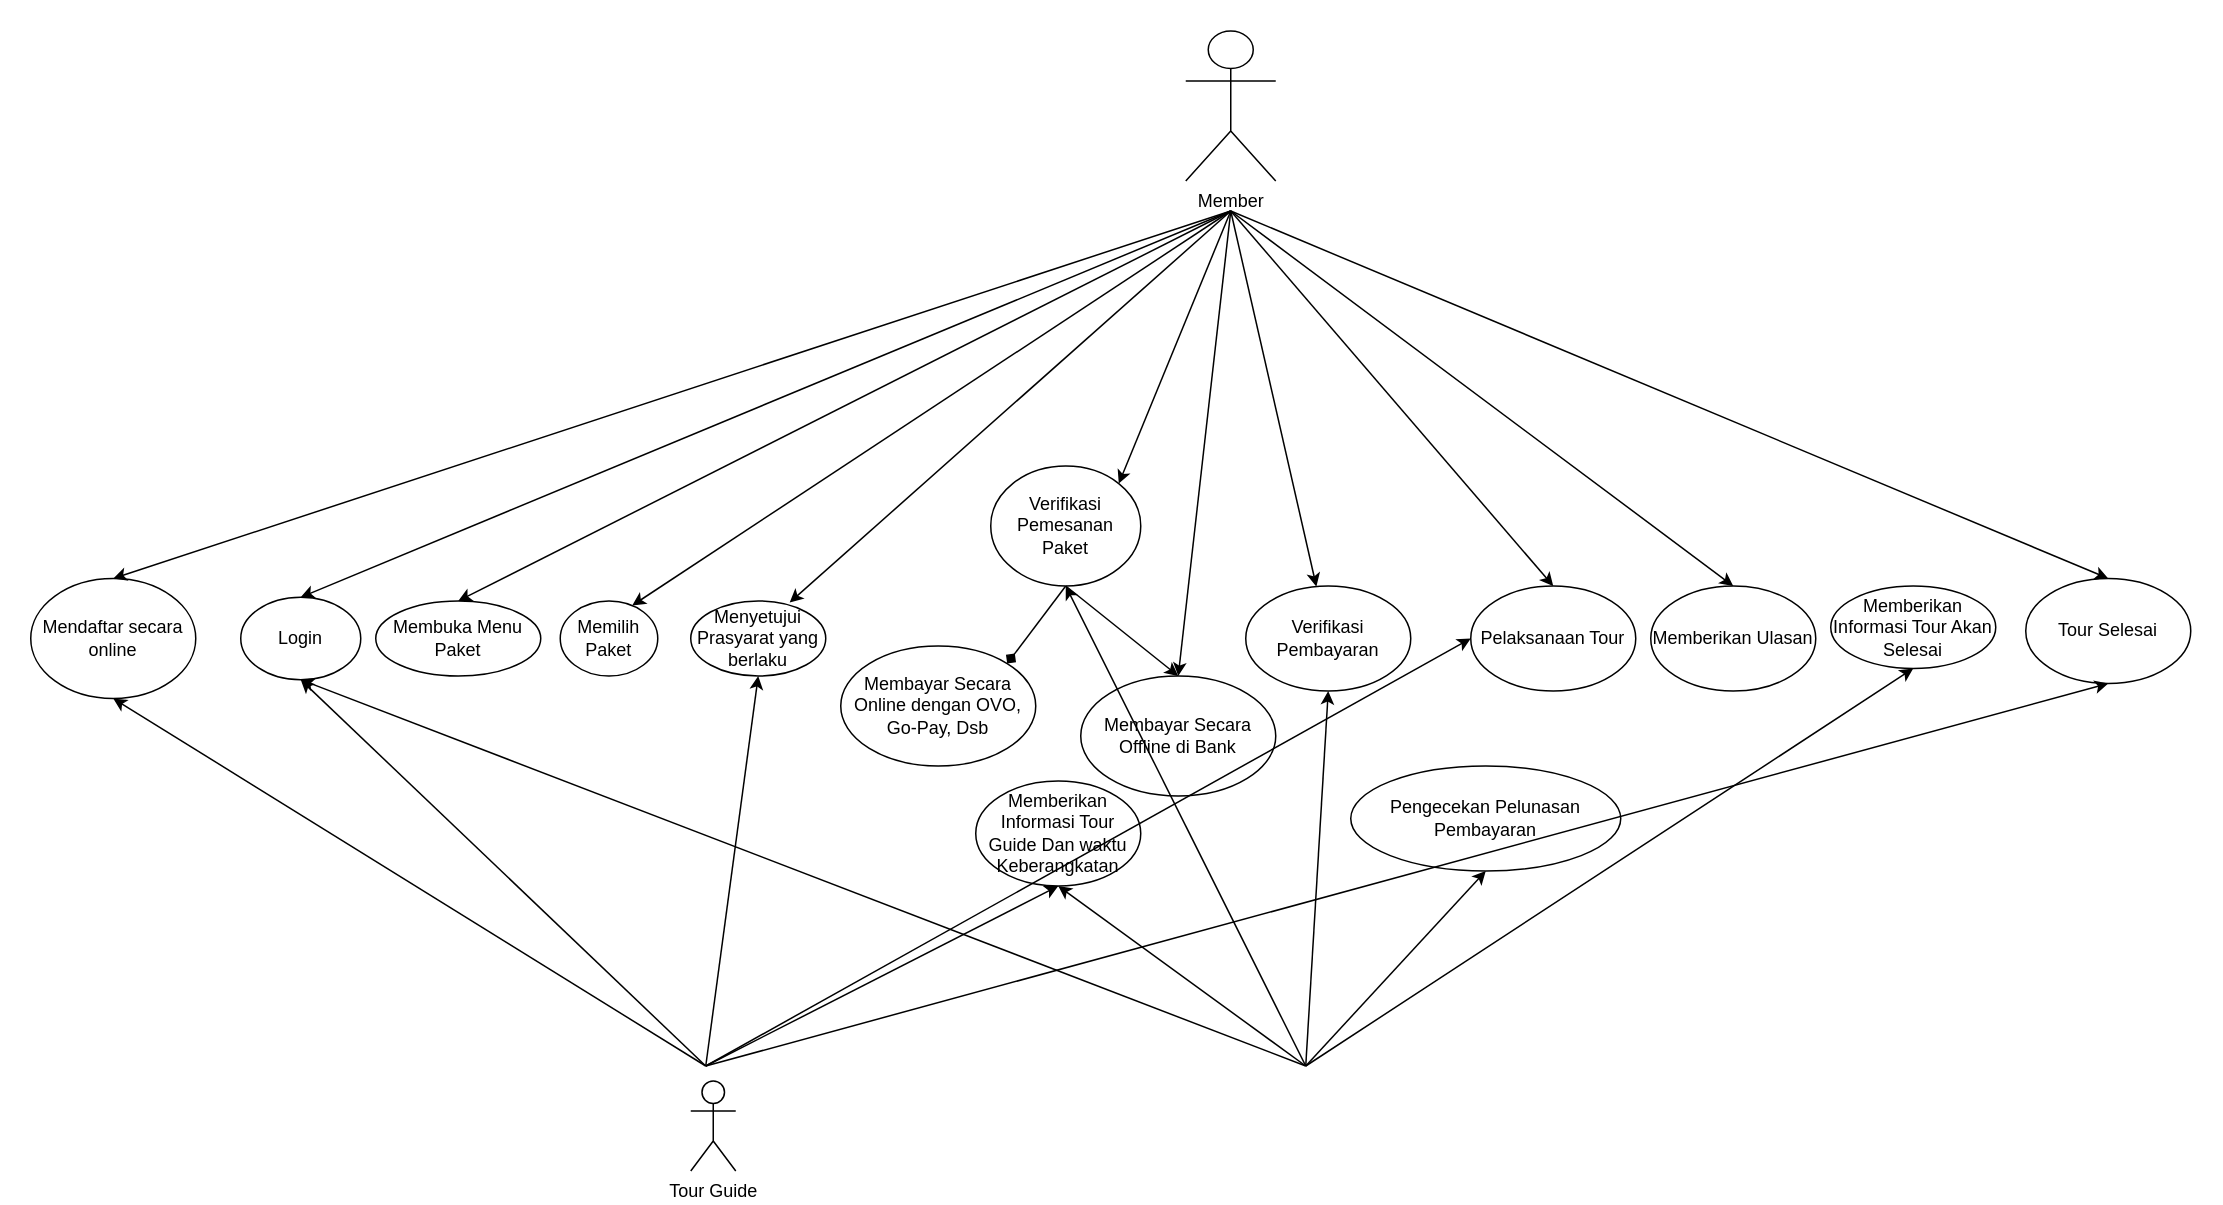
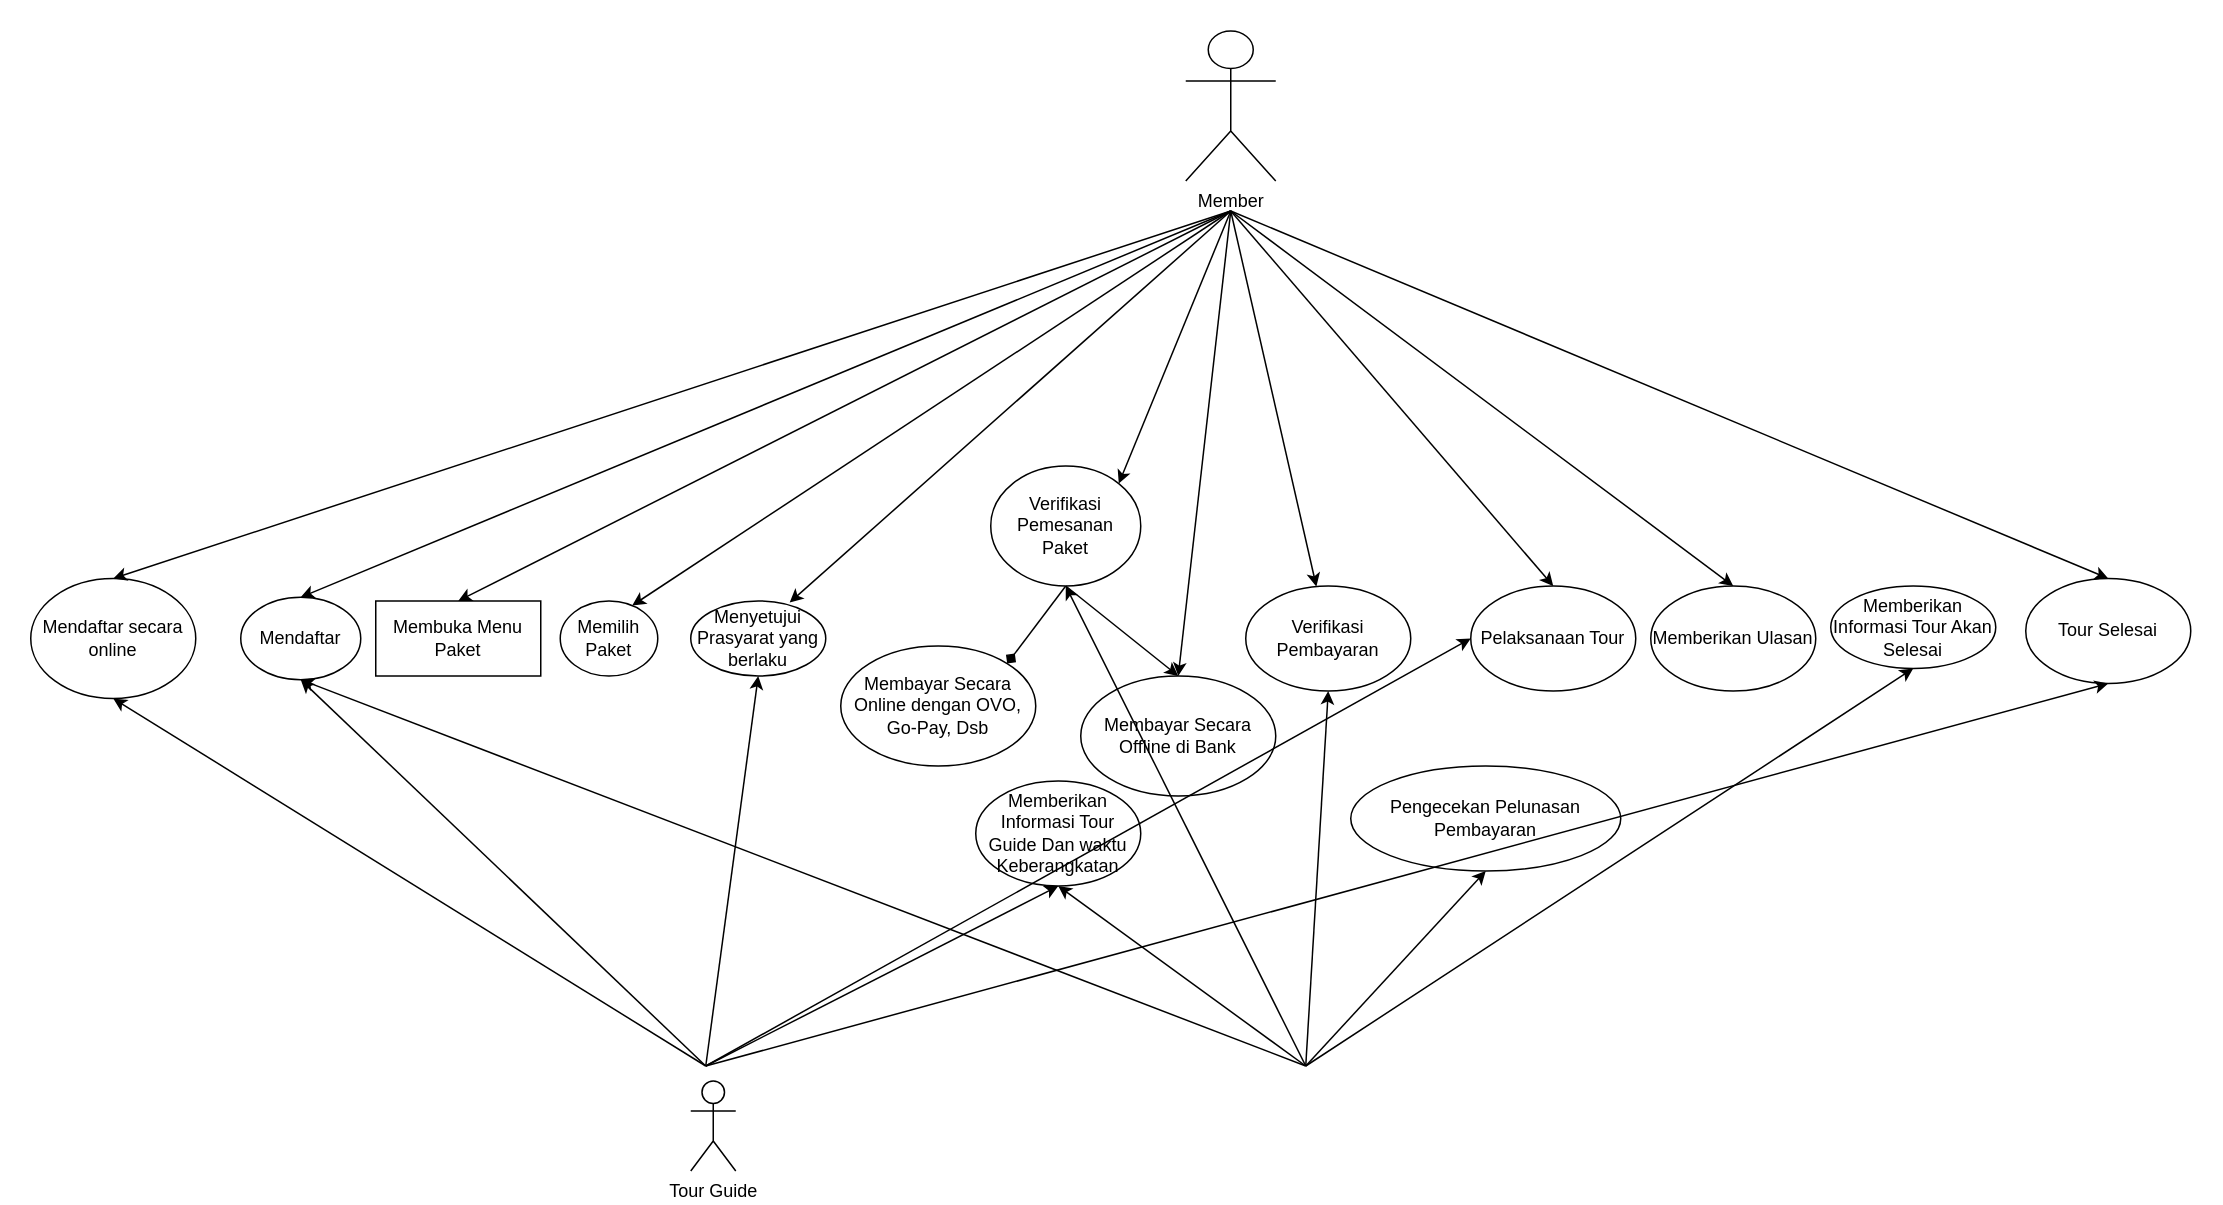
node "Login": label "Login" -> "Mendaftar"
node "Membuka Menu Paket": shape ellipse -> rectangle
